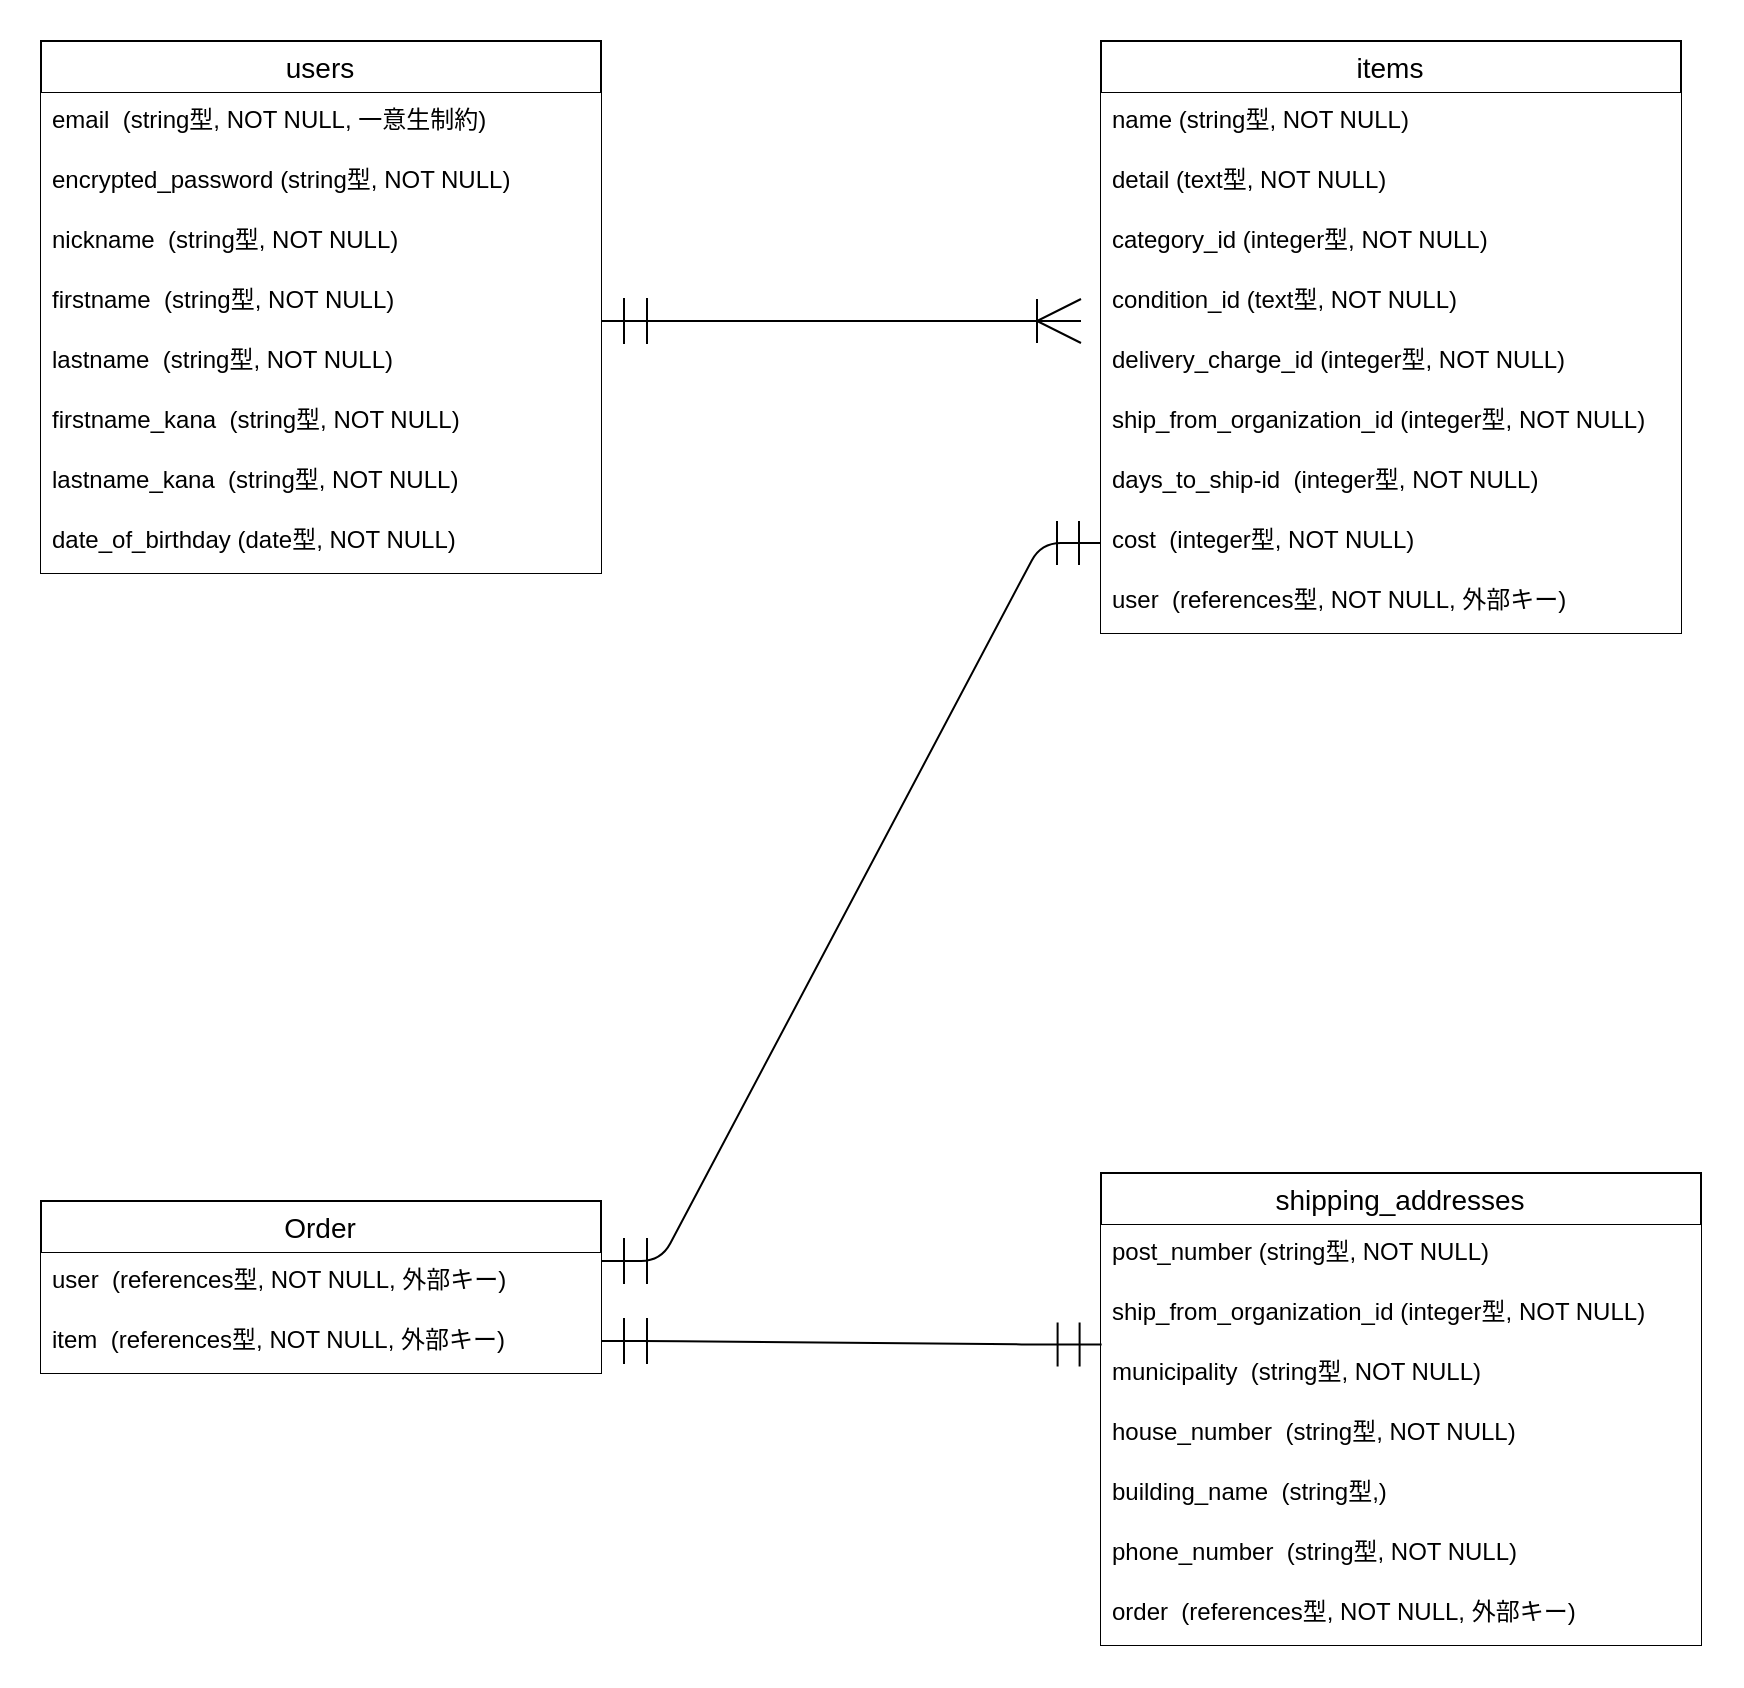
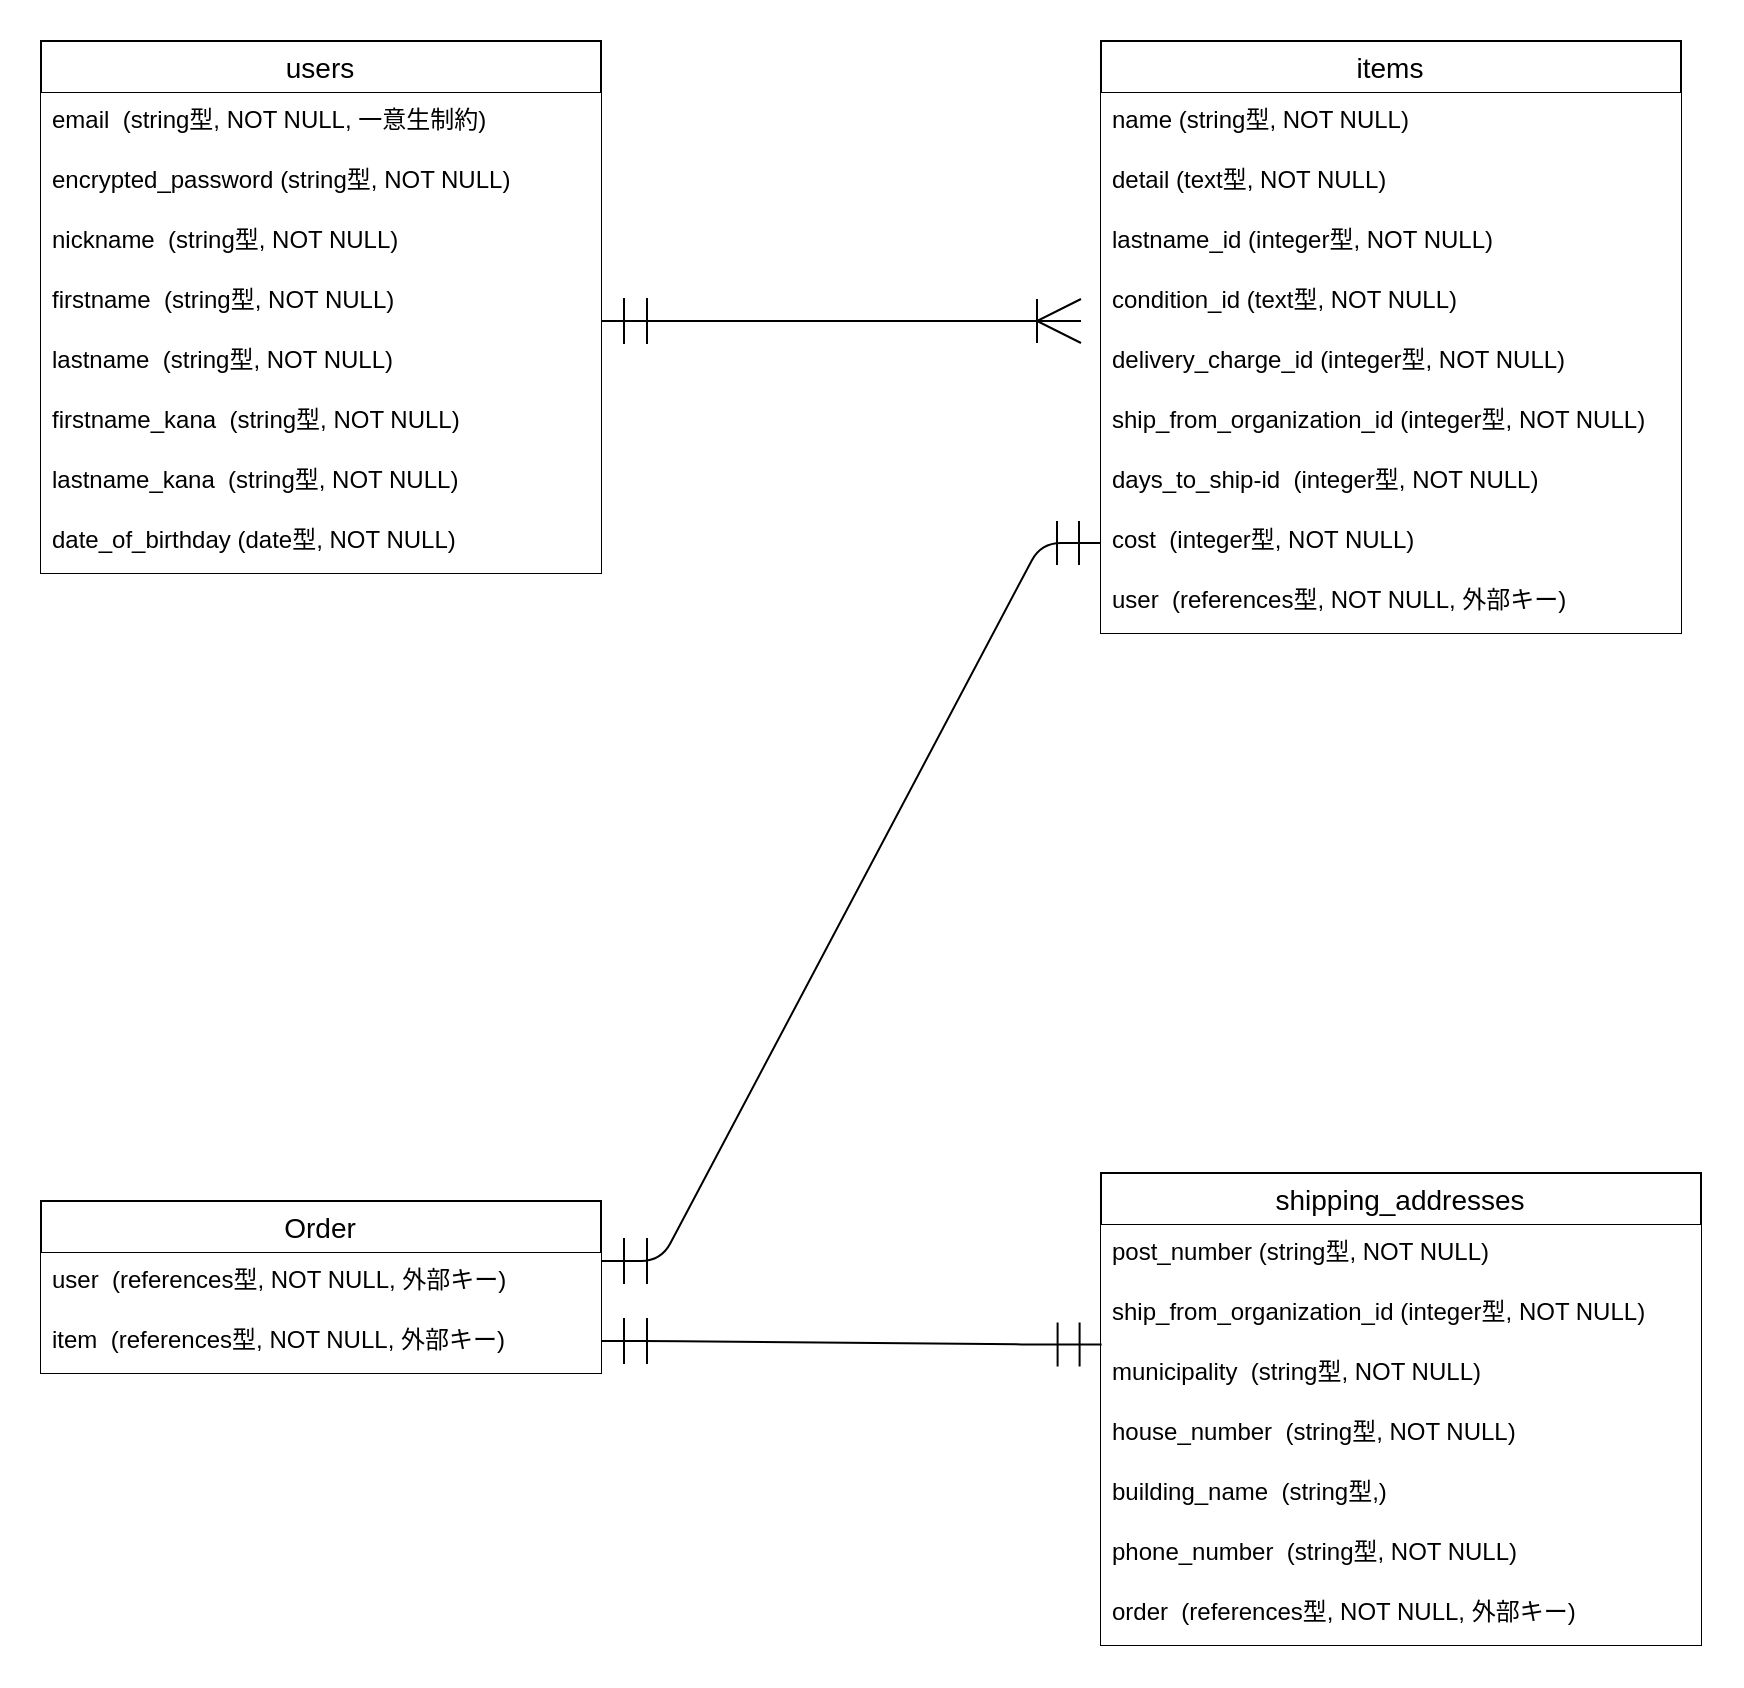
node "category_id (integer型, NOT NULL)": label "category_id (integer型, NOT NULL)" -> "lastname_id (integer型, NOT NULL)"
